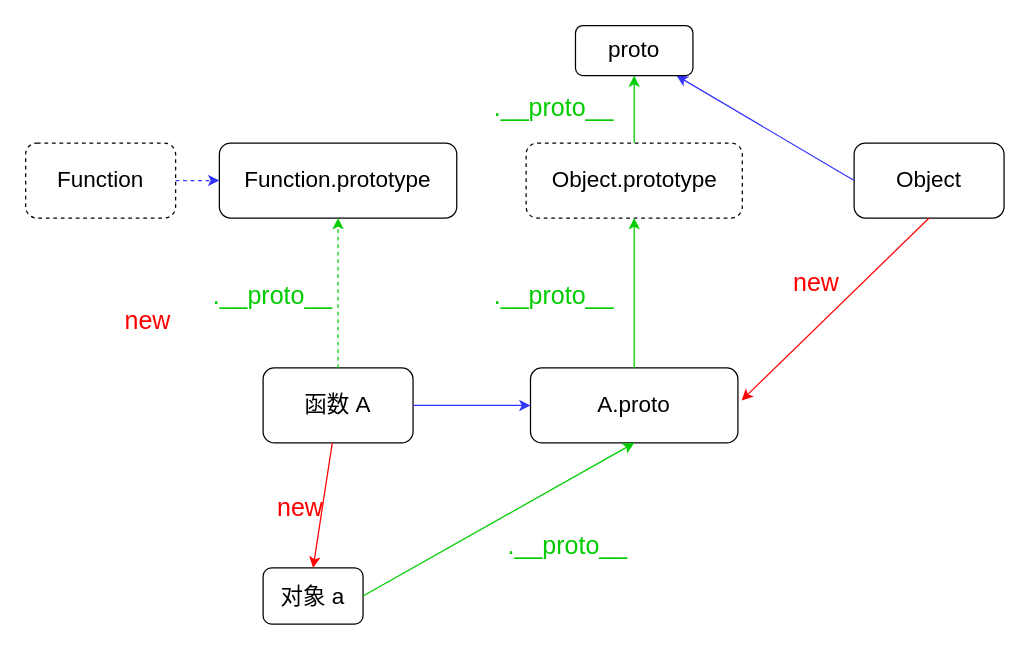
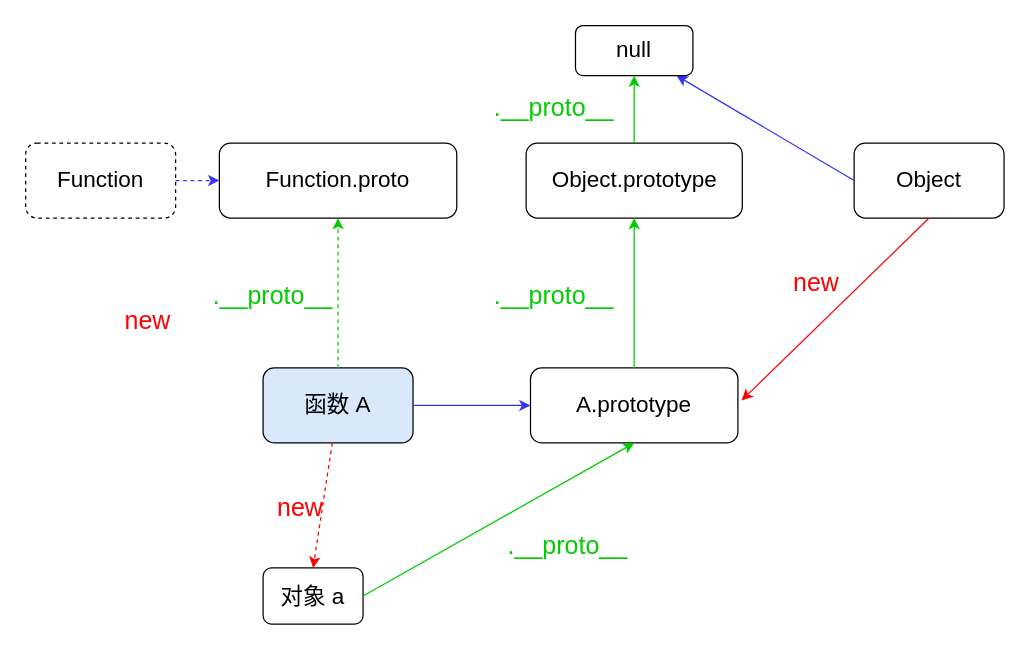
node "proto": label "proto" -> "null"
node "Function.prototype": label "Function.prototype" -> "Function.proto"
node "Object.prototype": style dashed -> solid
node "函数 A": fillcolor #ffffff -> #dae8fc
node "A.proto": label "A.proto" -> "A.prototype"
edge "函数 A" -> "对象 a": style solid -> dashed
